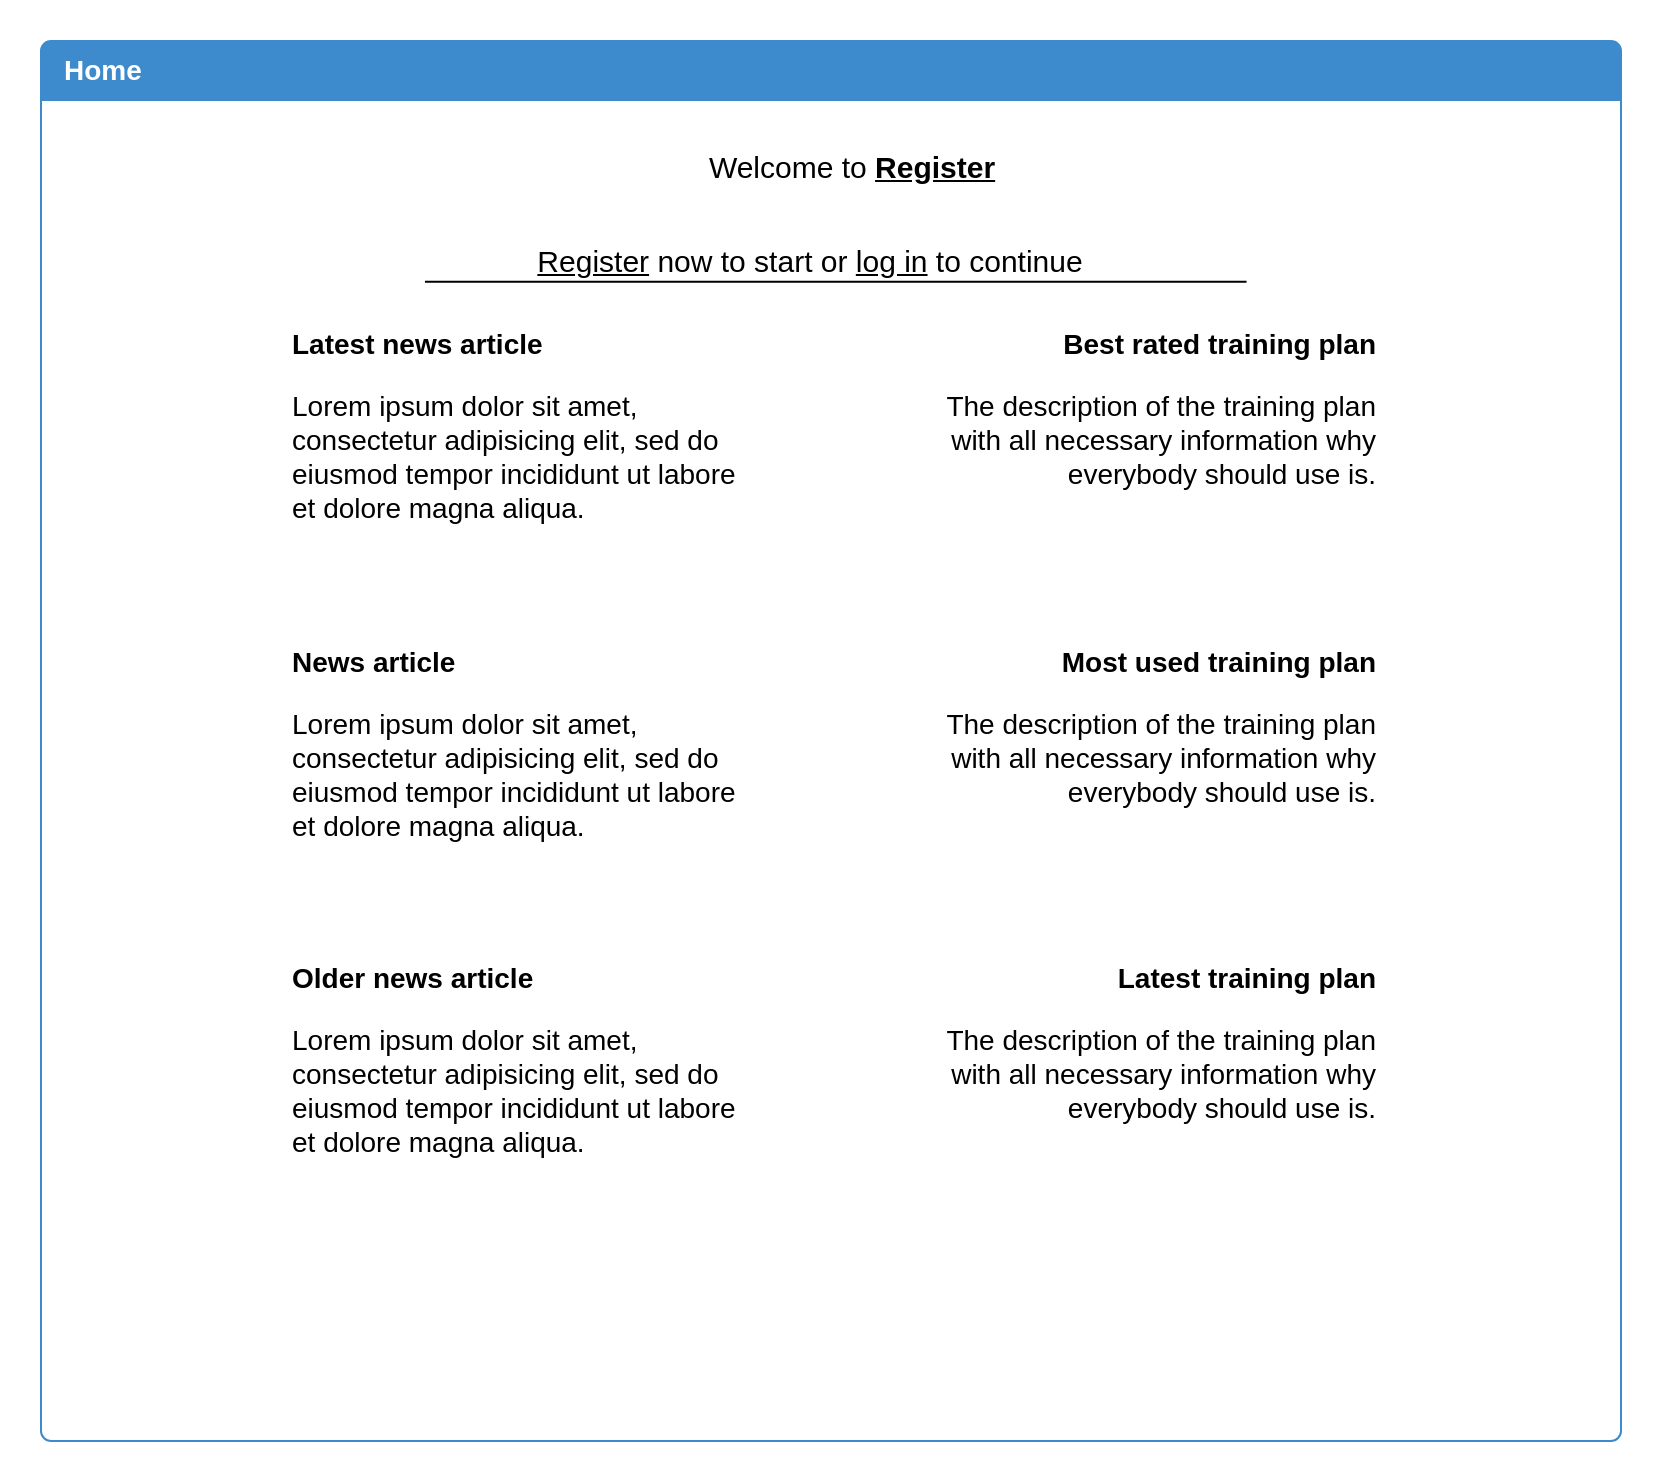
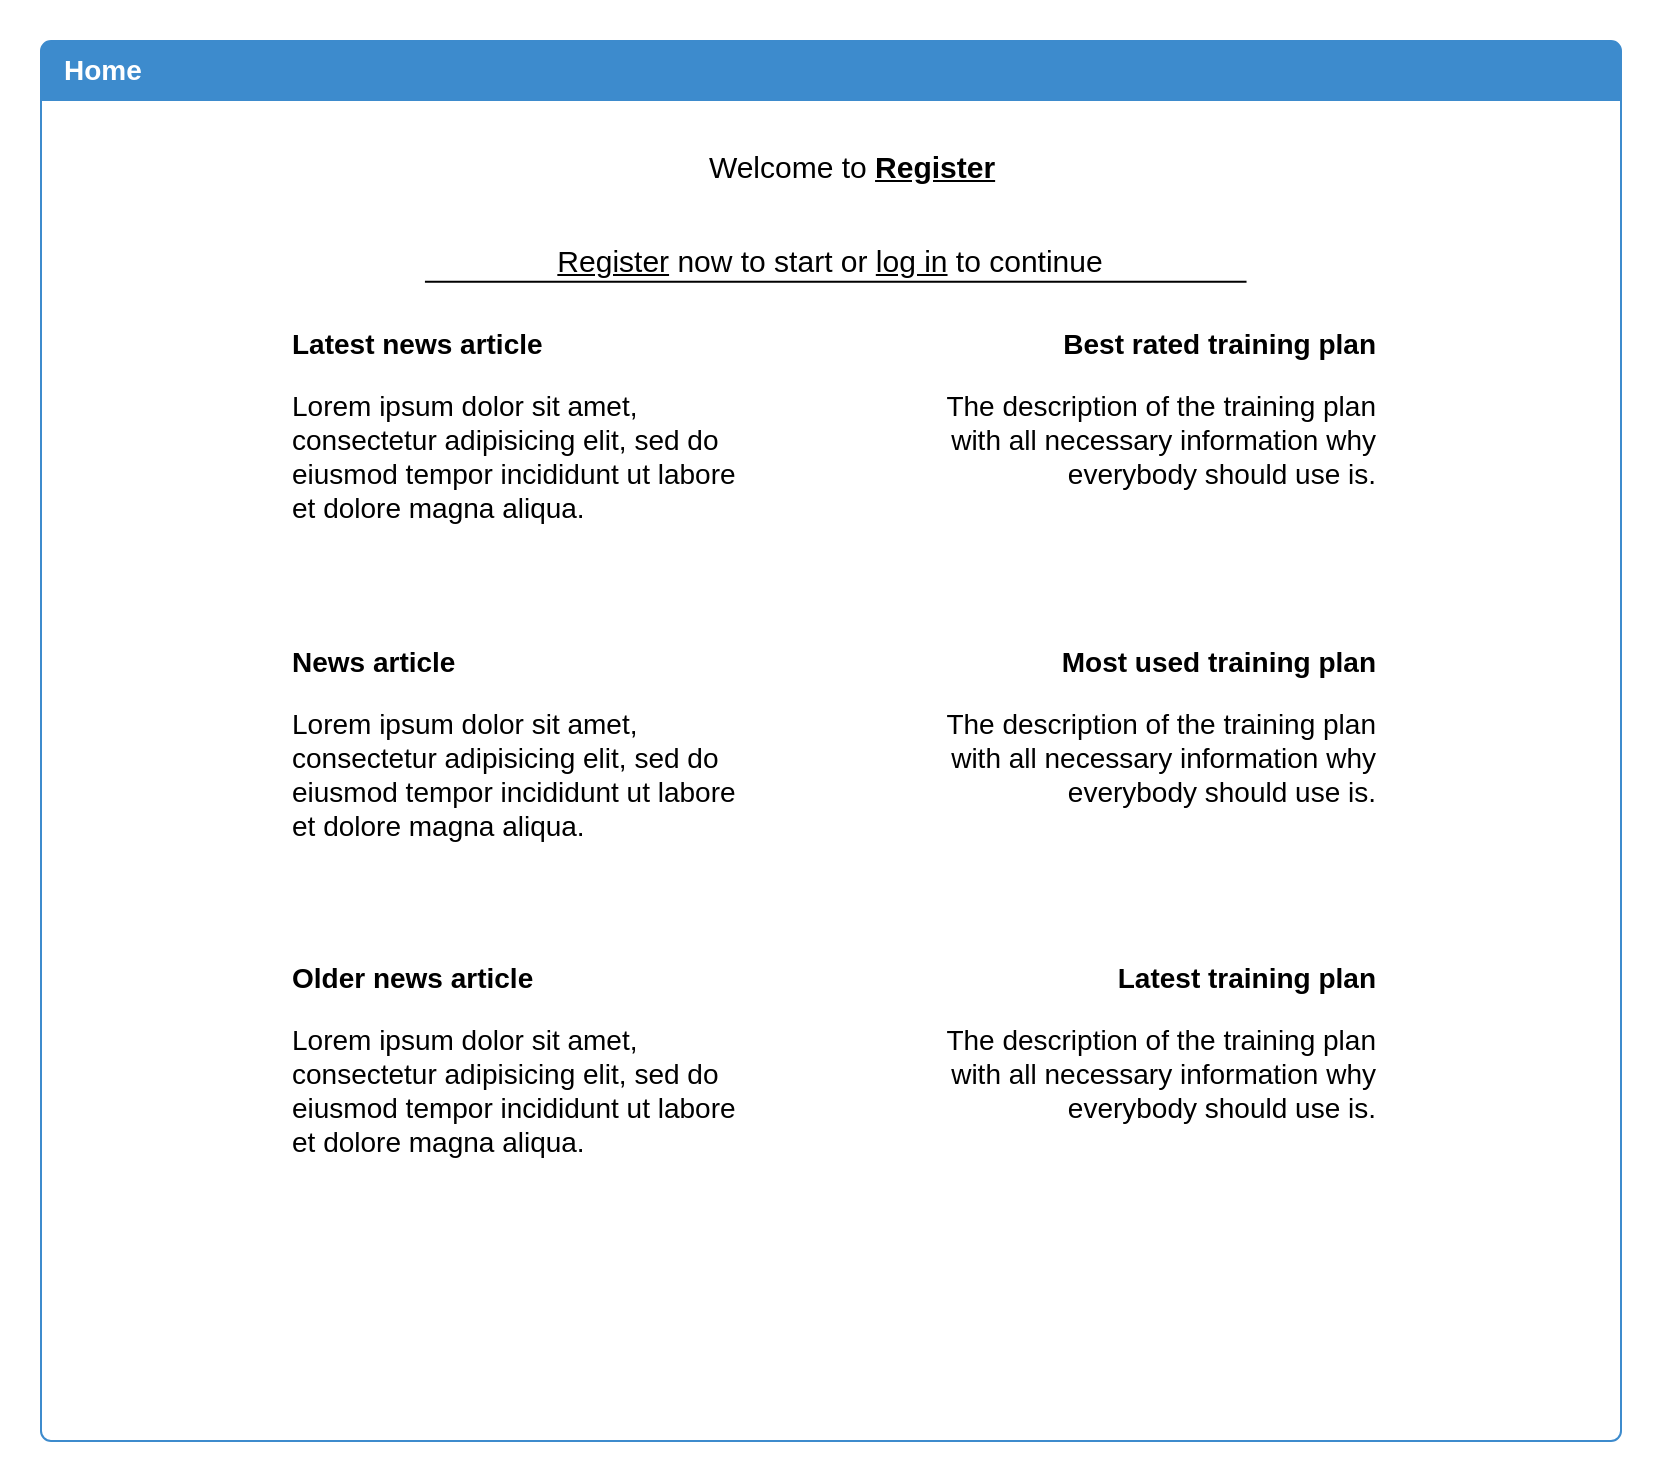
node "Register now to start or log in to continue": moved (811, 261) -> (831, 261)
